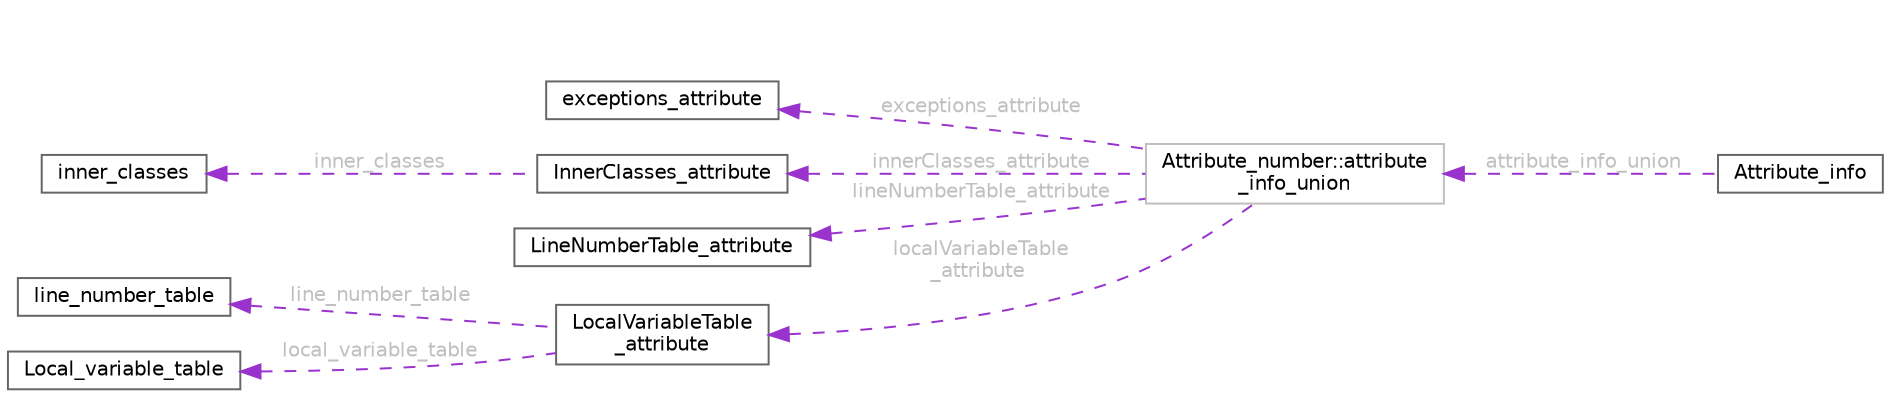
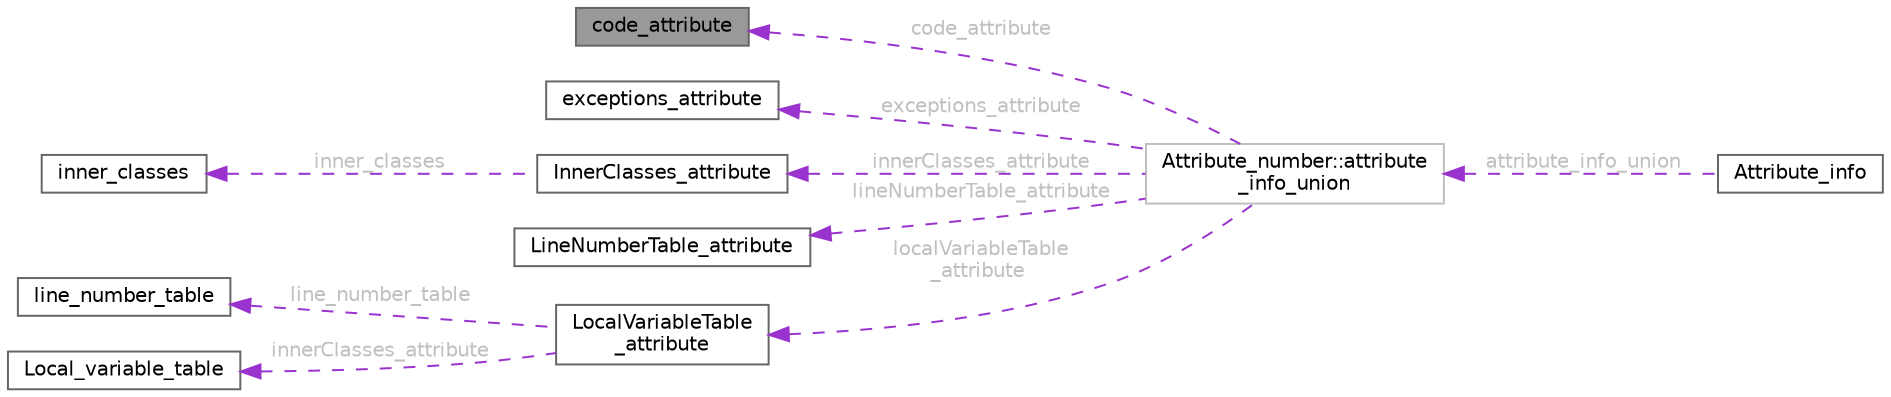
node "code_attribute": added
edge "LocalVariableTable _attribute" -> "Local_variable_table": label " local_variable_table" -> " innerClasses_attribute"
